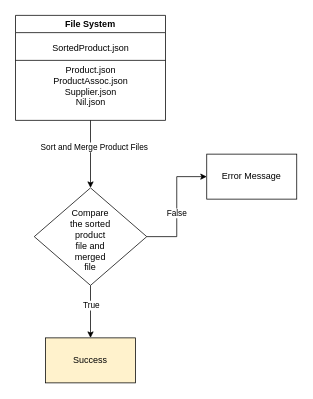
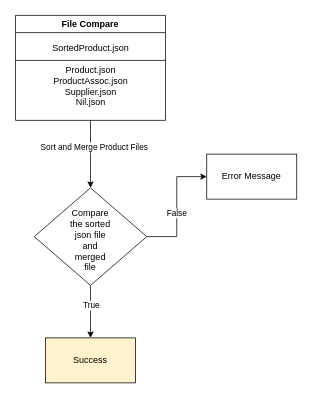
node "File System": label "File System" -> "File Compare"
node "Compare the sorted product file and merged file": label "Compare the sorted product file and merged file" -> "Compare the sorted json file and merged file"
